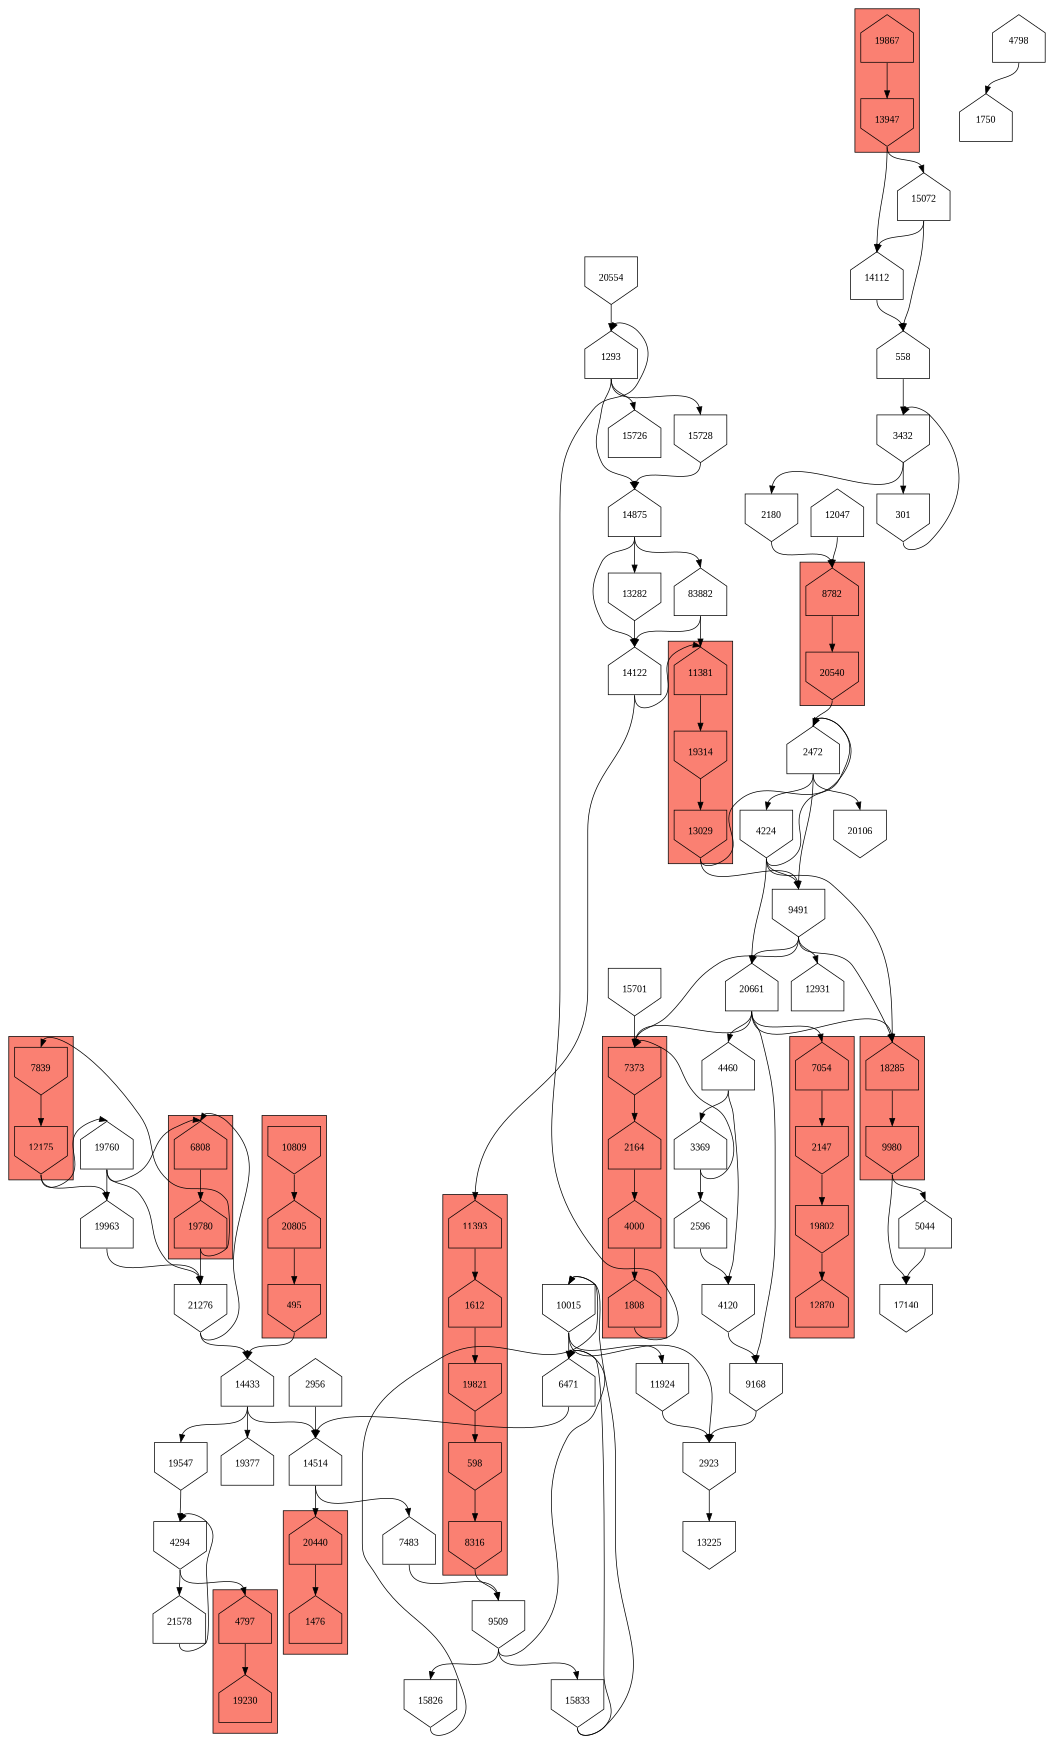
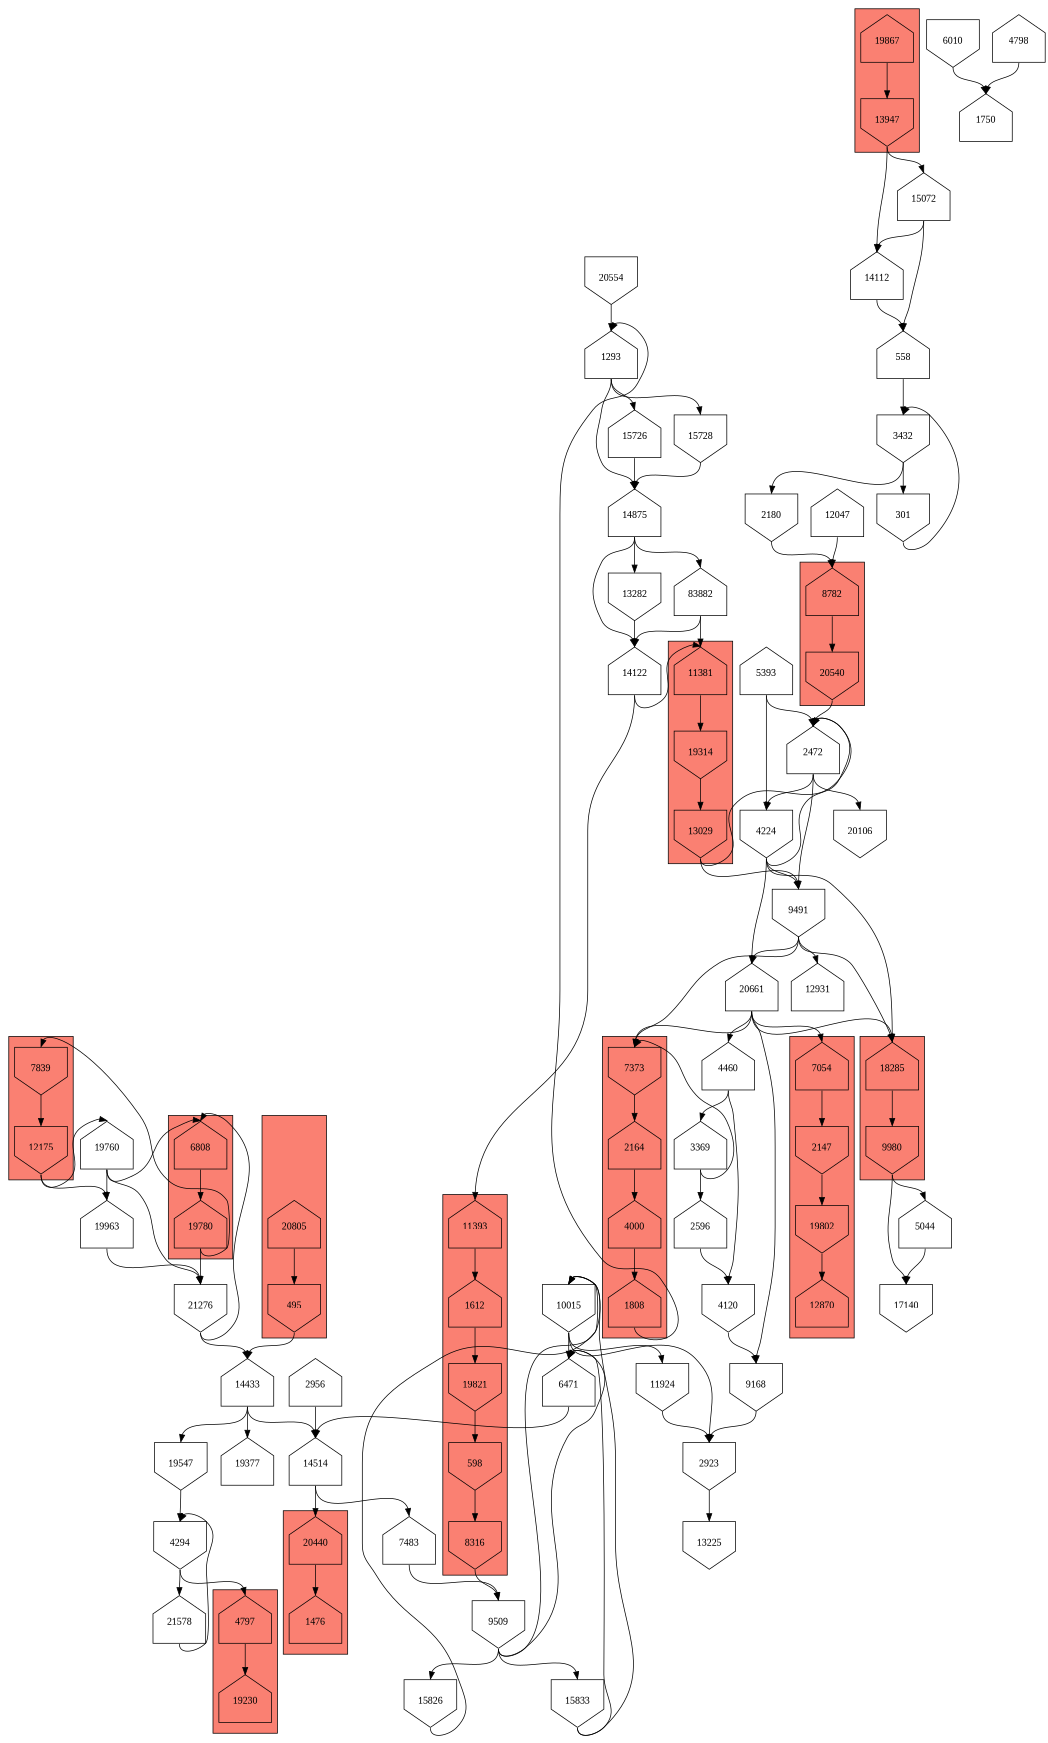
node "6010": added
edge "15726" -> "14875": added
node "5393": added
node "15701": removed
node "10809": removed
edge "9509" -> "10015": added
